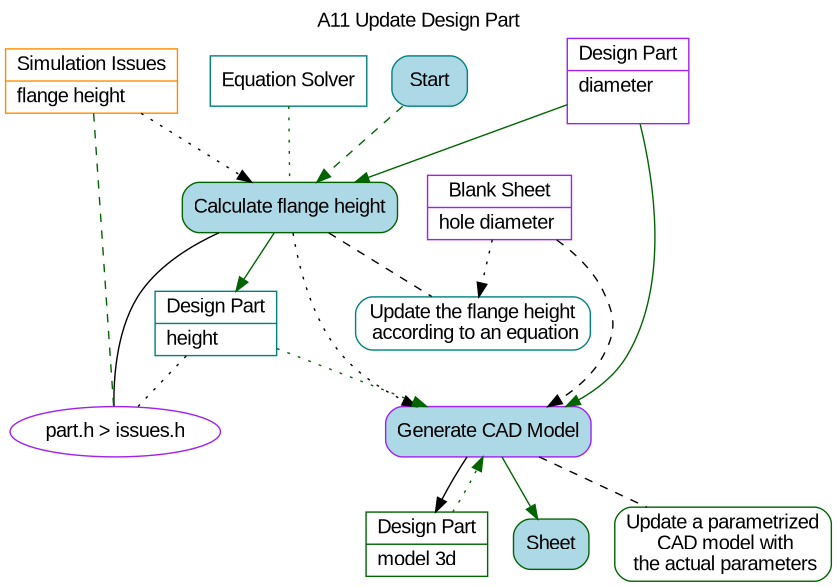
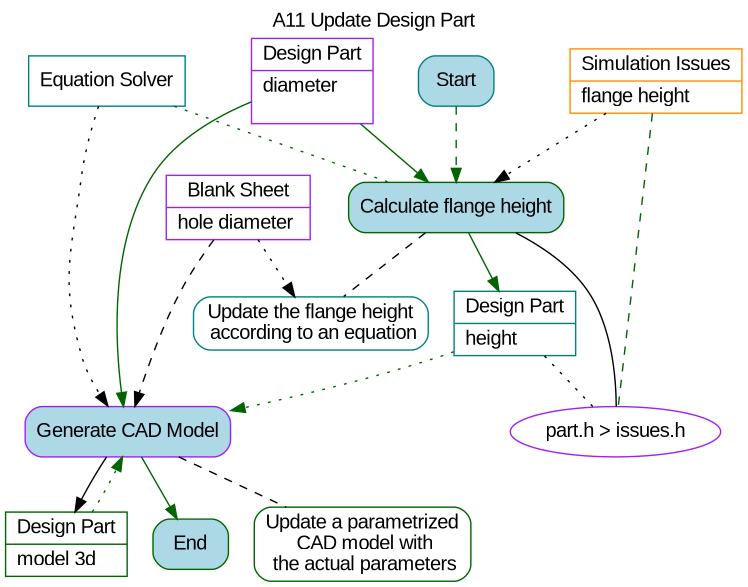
edge "Calculate flange height" -> "Generate CAD Model": now "Equation Solver" -> "Generate CAD Model"
node "Sheet": label "Sheet" -> "End"
